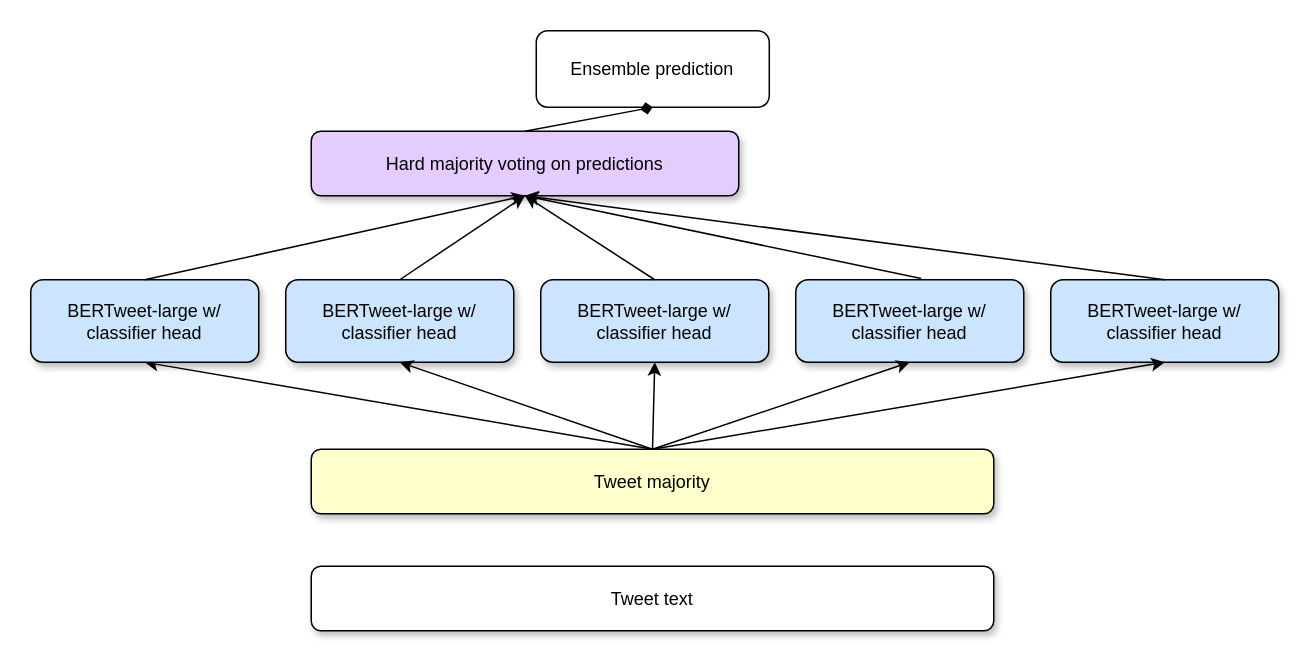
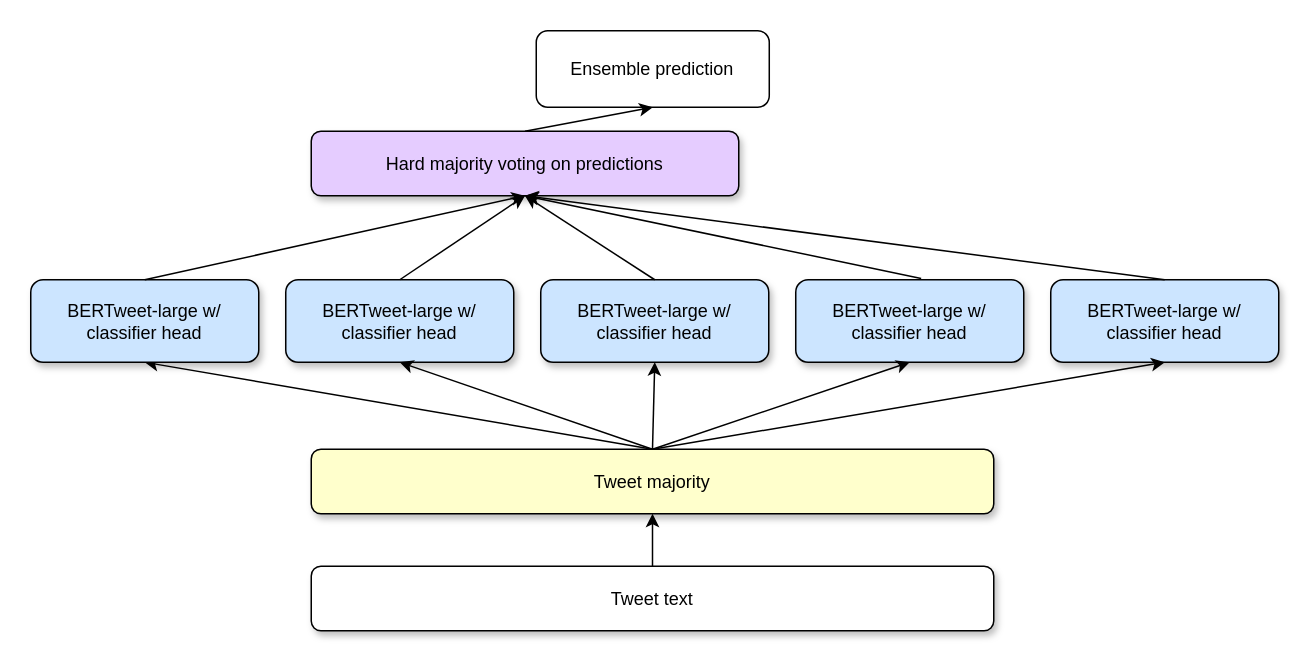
edge "Hard majority voting on predictions" -> "Ensemble prediction": arrowhead diamond -> classic
edge "Tweet text" -> "Tweet majority": added
